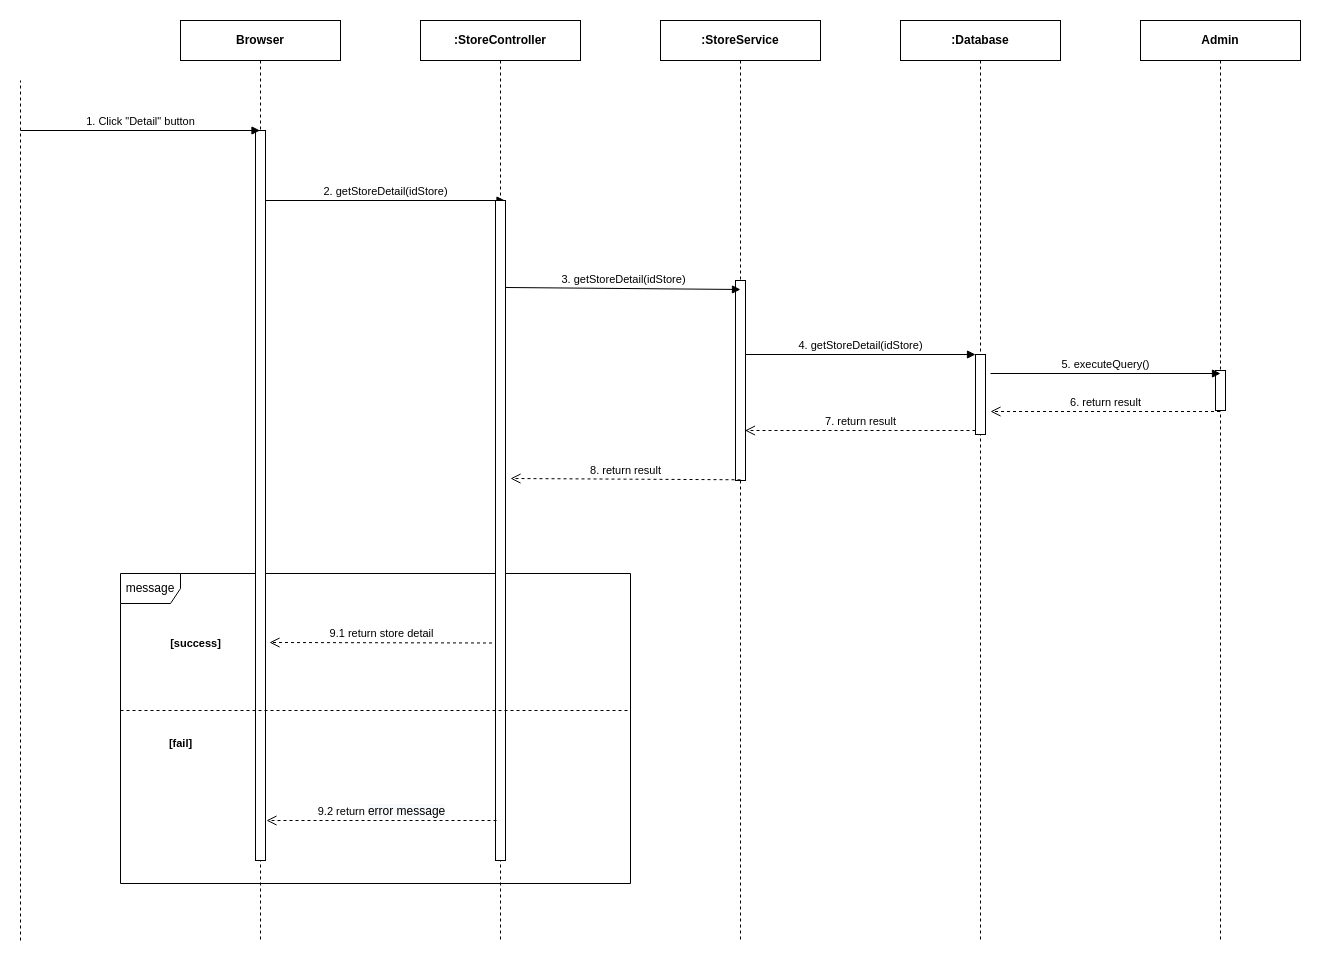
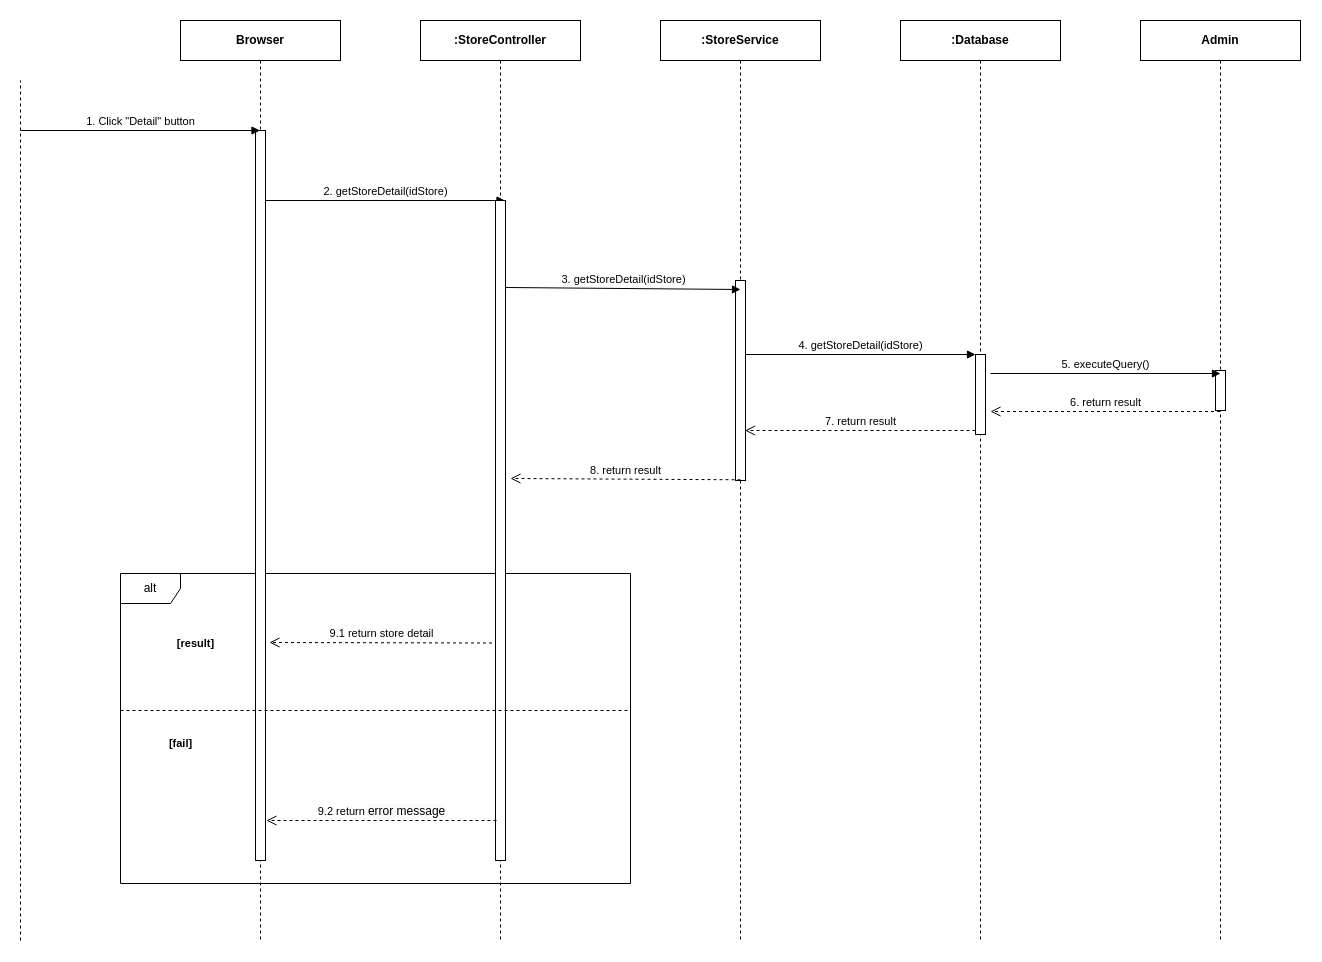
node "message": label "message" -> "alt"
node "[success]": label "[success]" -> "[result]"
